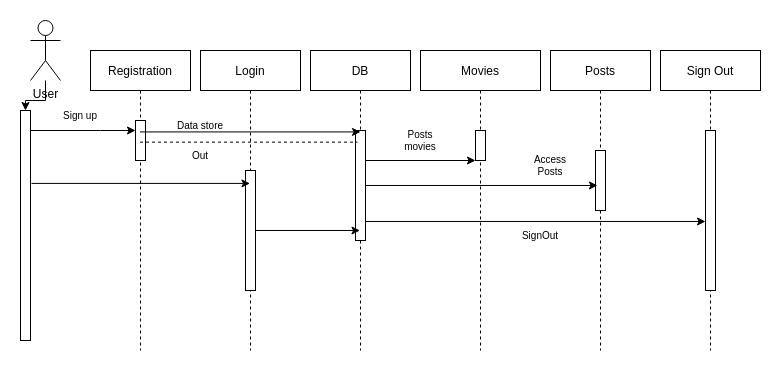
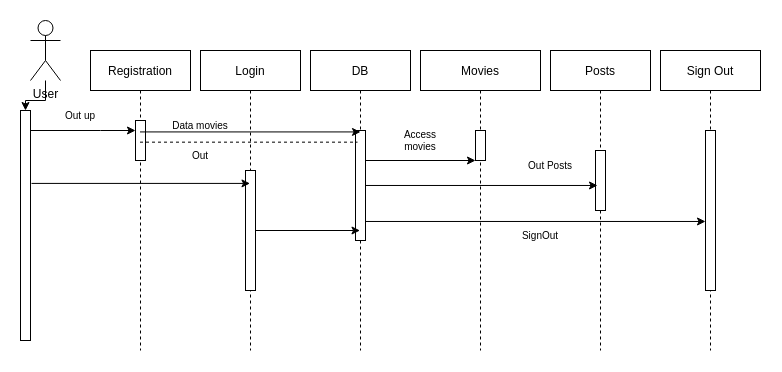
node "Sign up": label "Sign up" -> "Out up"
node "Data store": label "Data store" -> "Data movies"
node "Posts movies": label "Posts movies" -> "Access movies"
node "Access Posts": label "Access Posts" -> "Out Posts"
